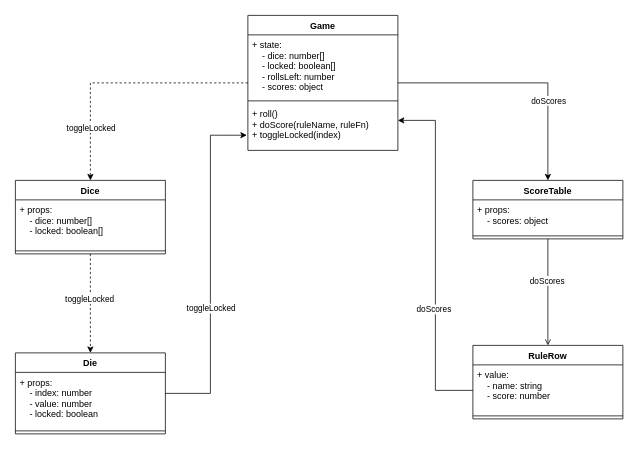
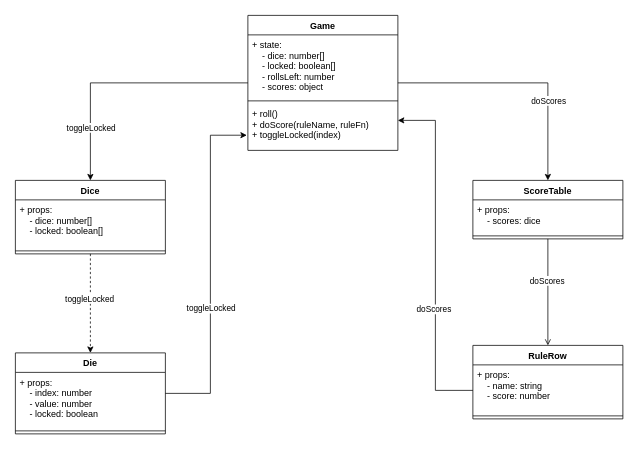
edge "Game" -> "Dice": style dashed -> solid
node "+ props: - scores: object": label "+ props: - scores: object" -> "+ props: - scores: dice"
node "+ value: - name: string - score: number": label "+ value: - name: string - score: number" -> "+ props: - name: string - score: number"
